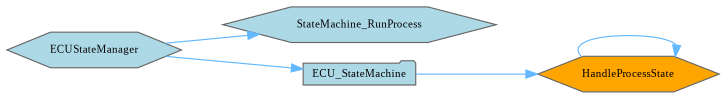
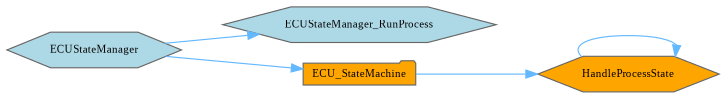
node "StateMachine_RunProcess": label "StateMachine_RunProcess" -> "ECUStateManager_RunProcess"
node "ECU_StateMachine": fillcolor lightblue -> orange
